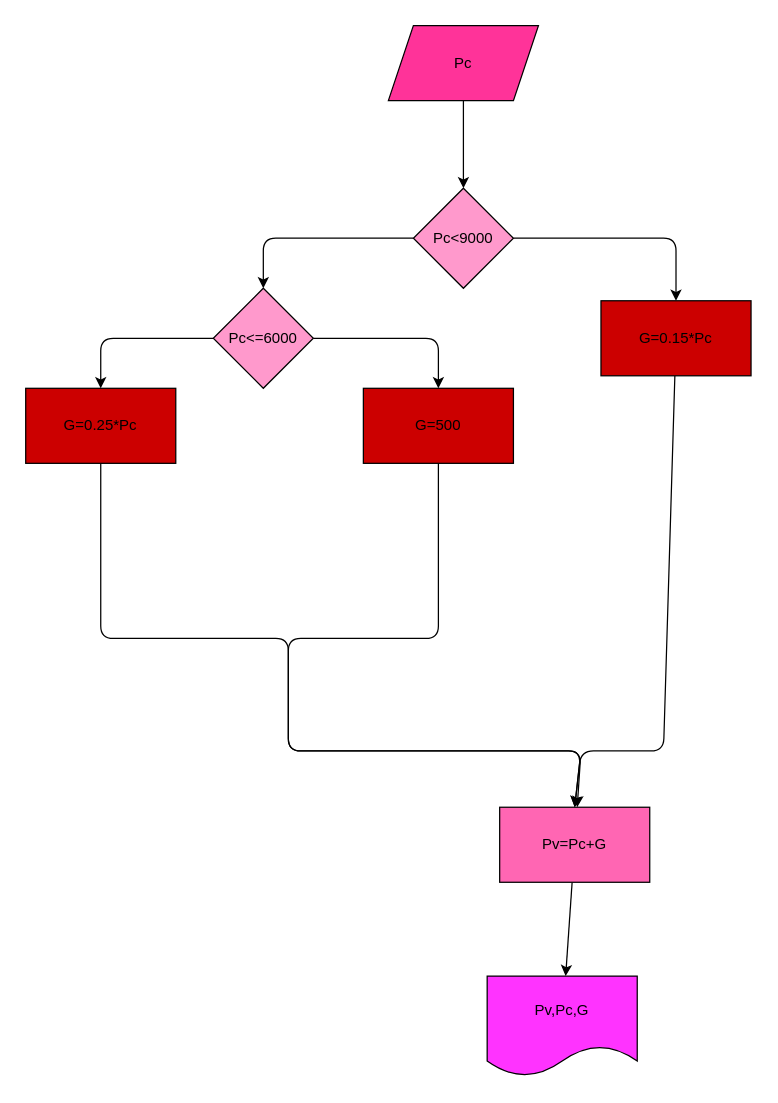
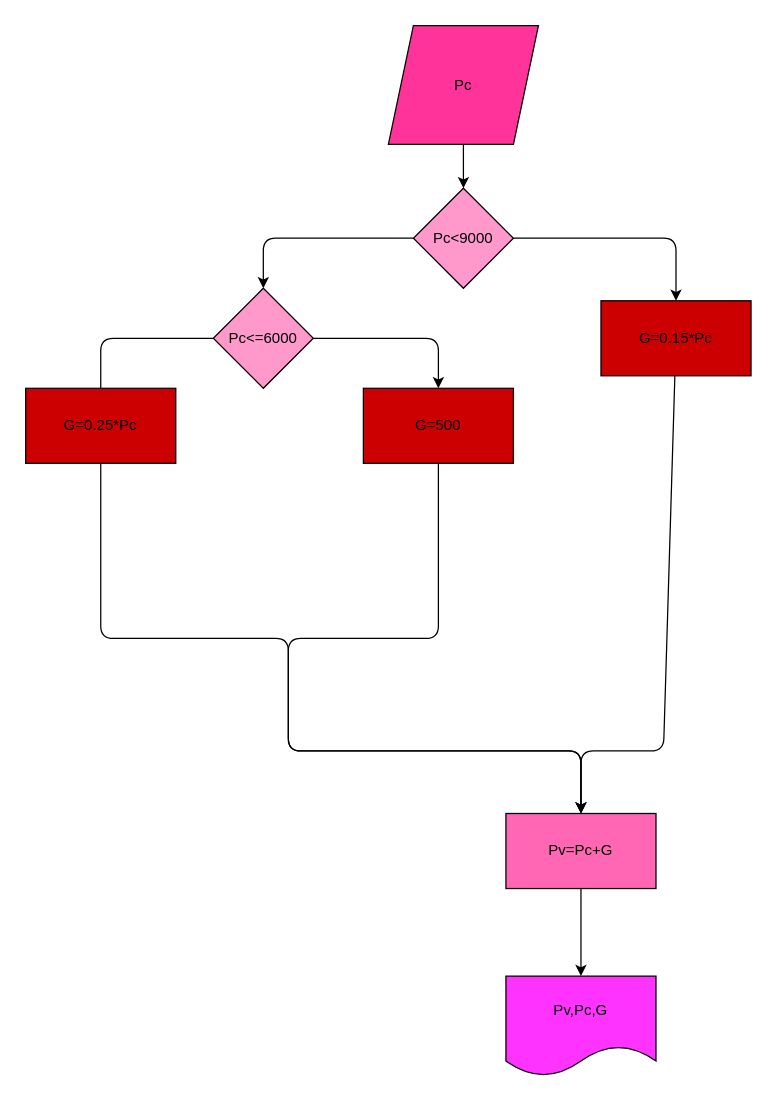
node "Pc": size 150x75 -> 150x119
edge "Pc<=6000" -> "G=0.25*Pc": arrowhead classic -> none
node "Pv=Pc+G": moved (574, 844) -> (581, 851)
node "Pv,Pc,G": moved (562, 1026) -> (581, 1026)
